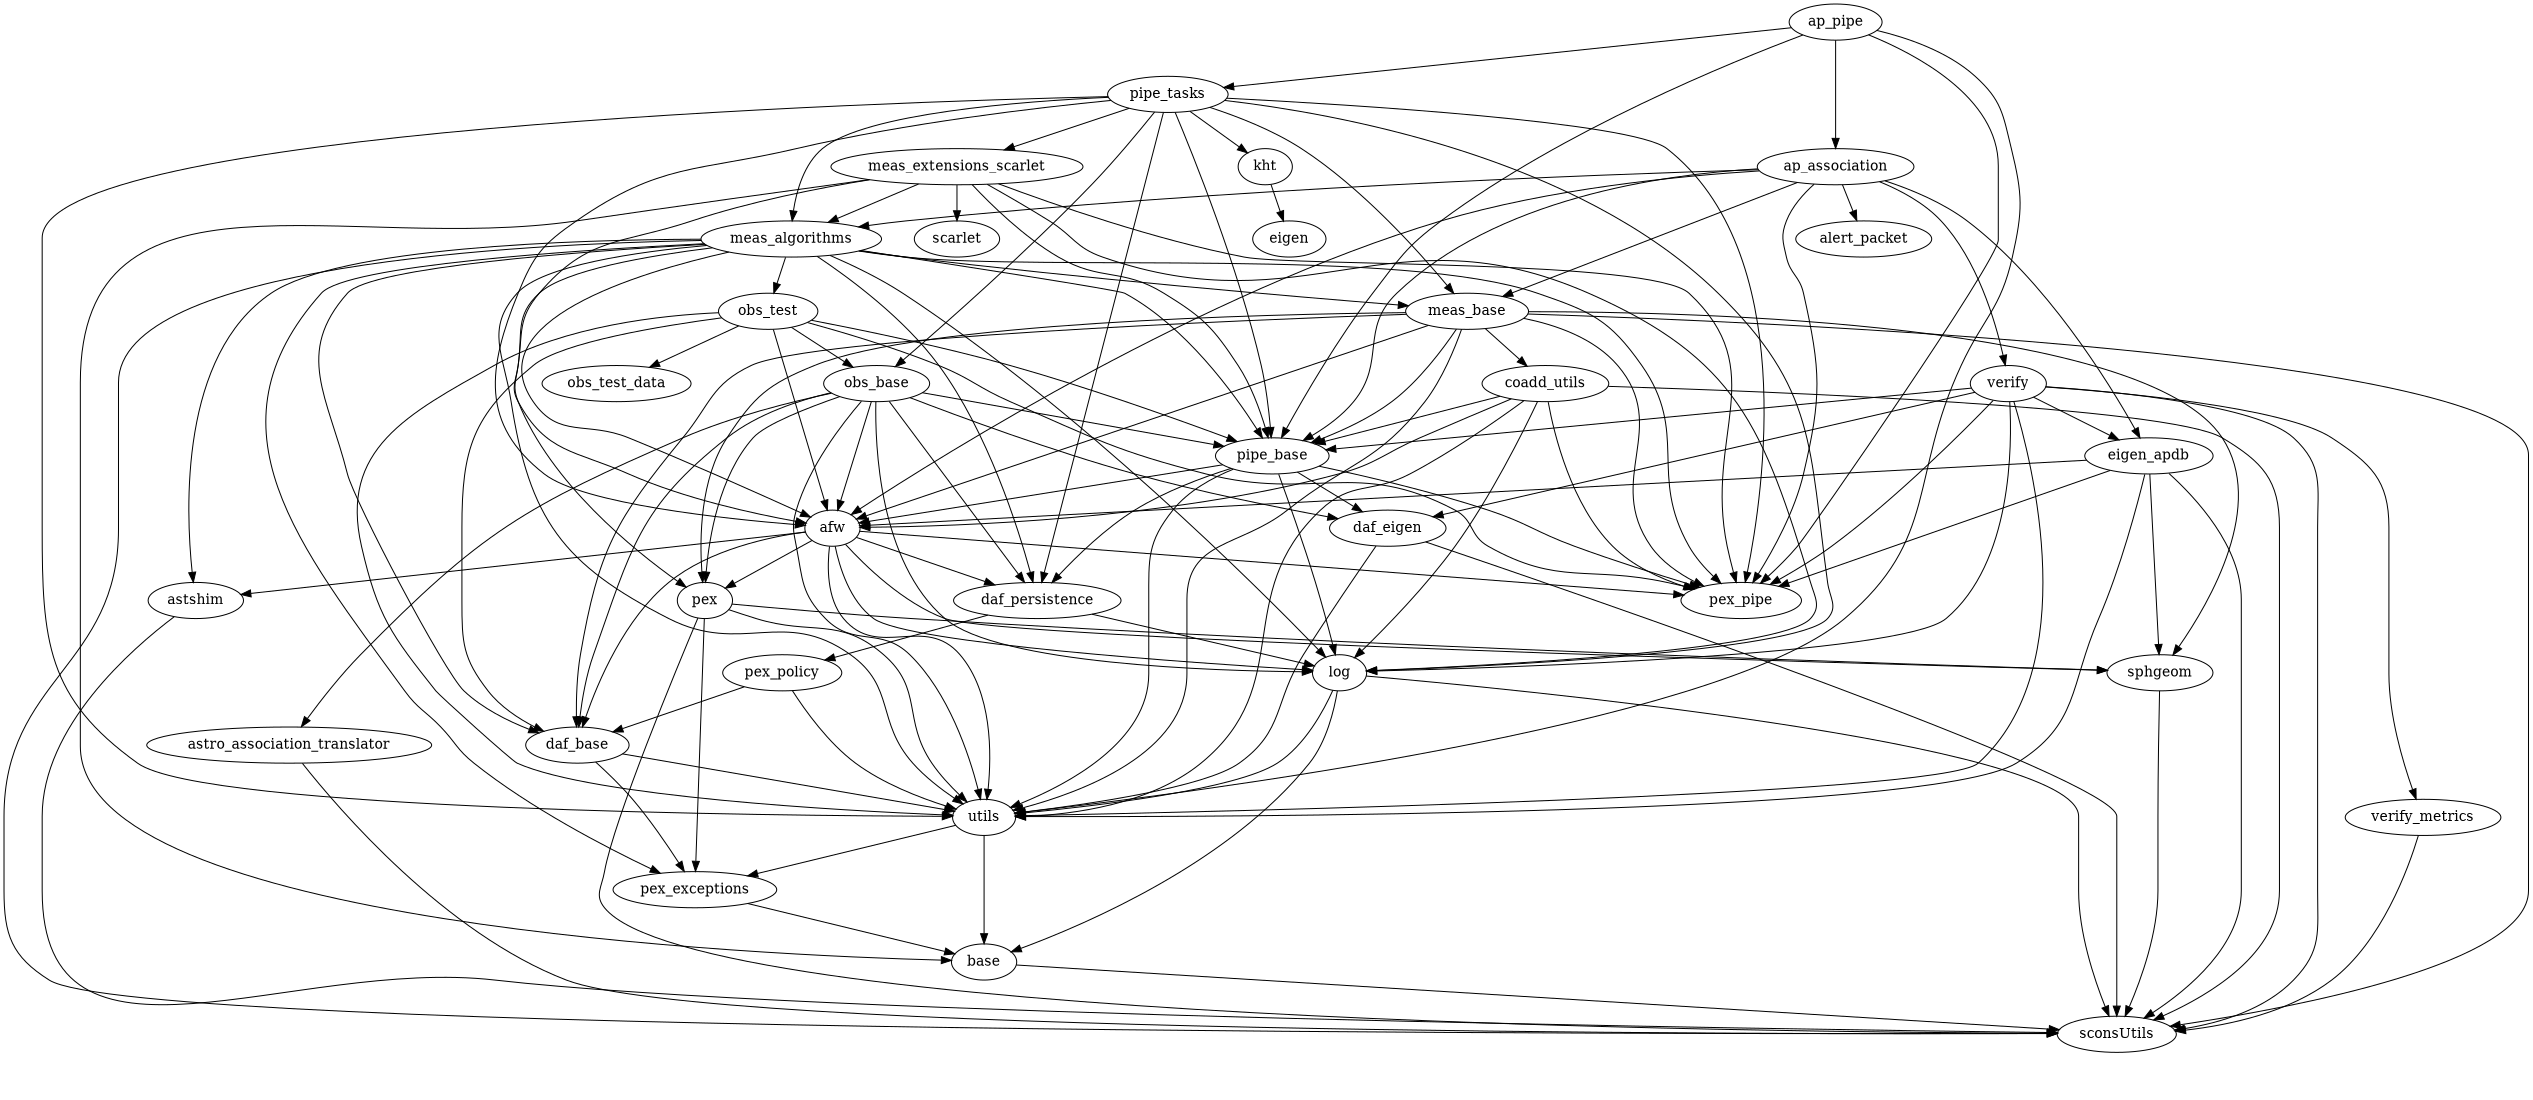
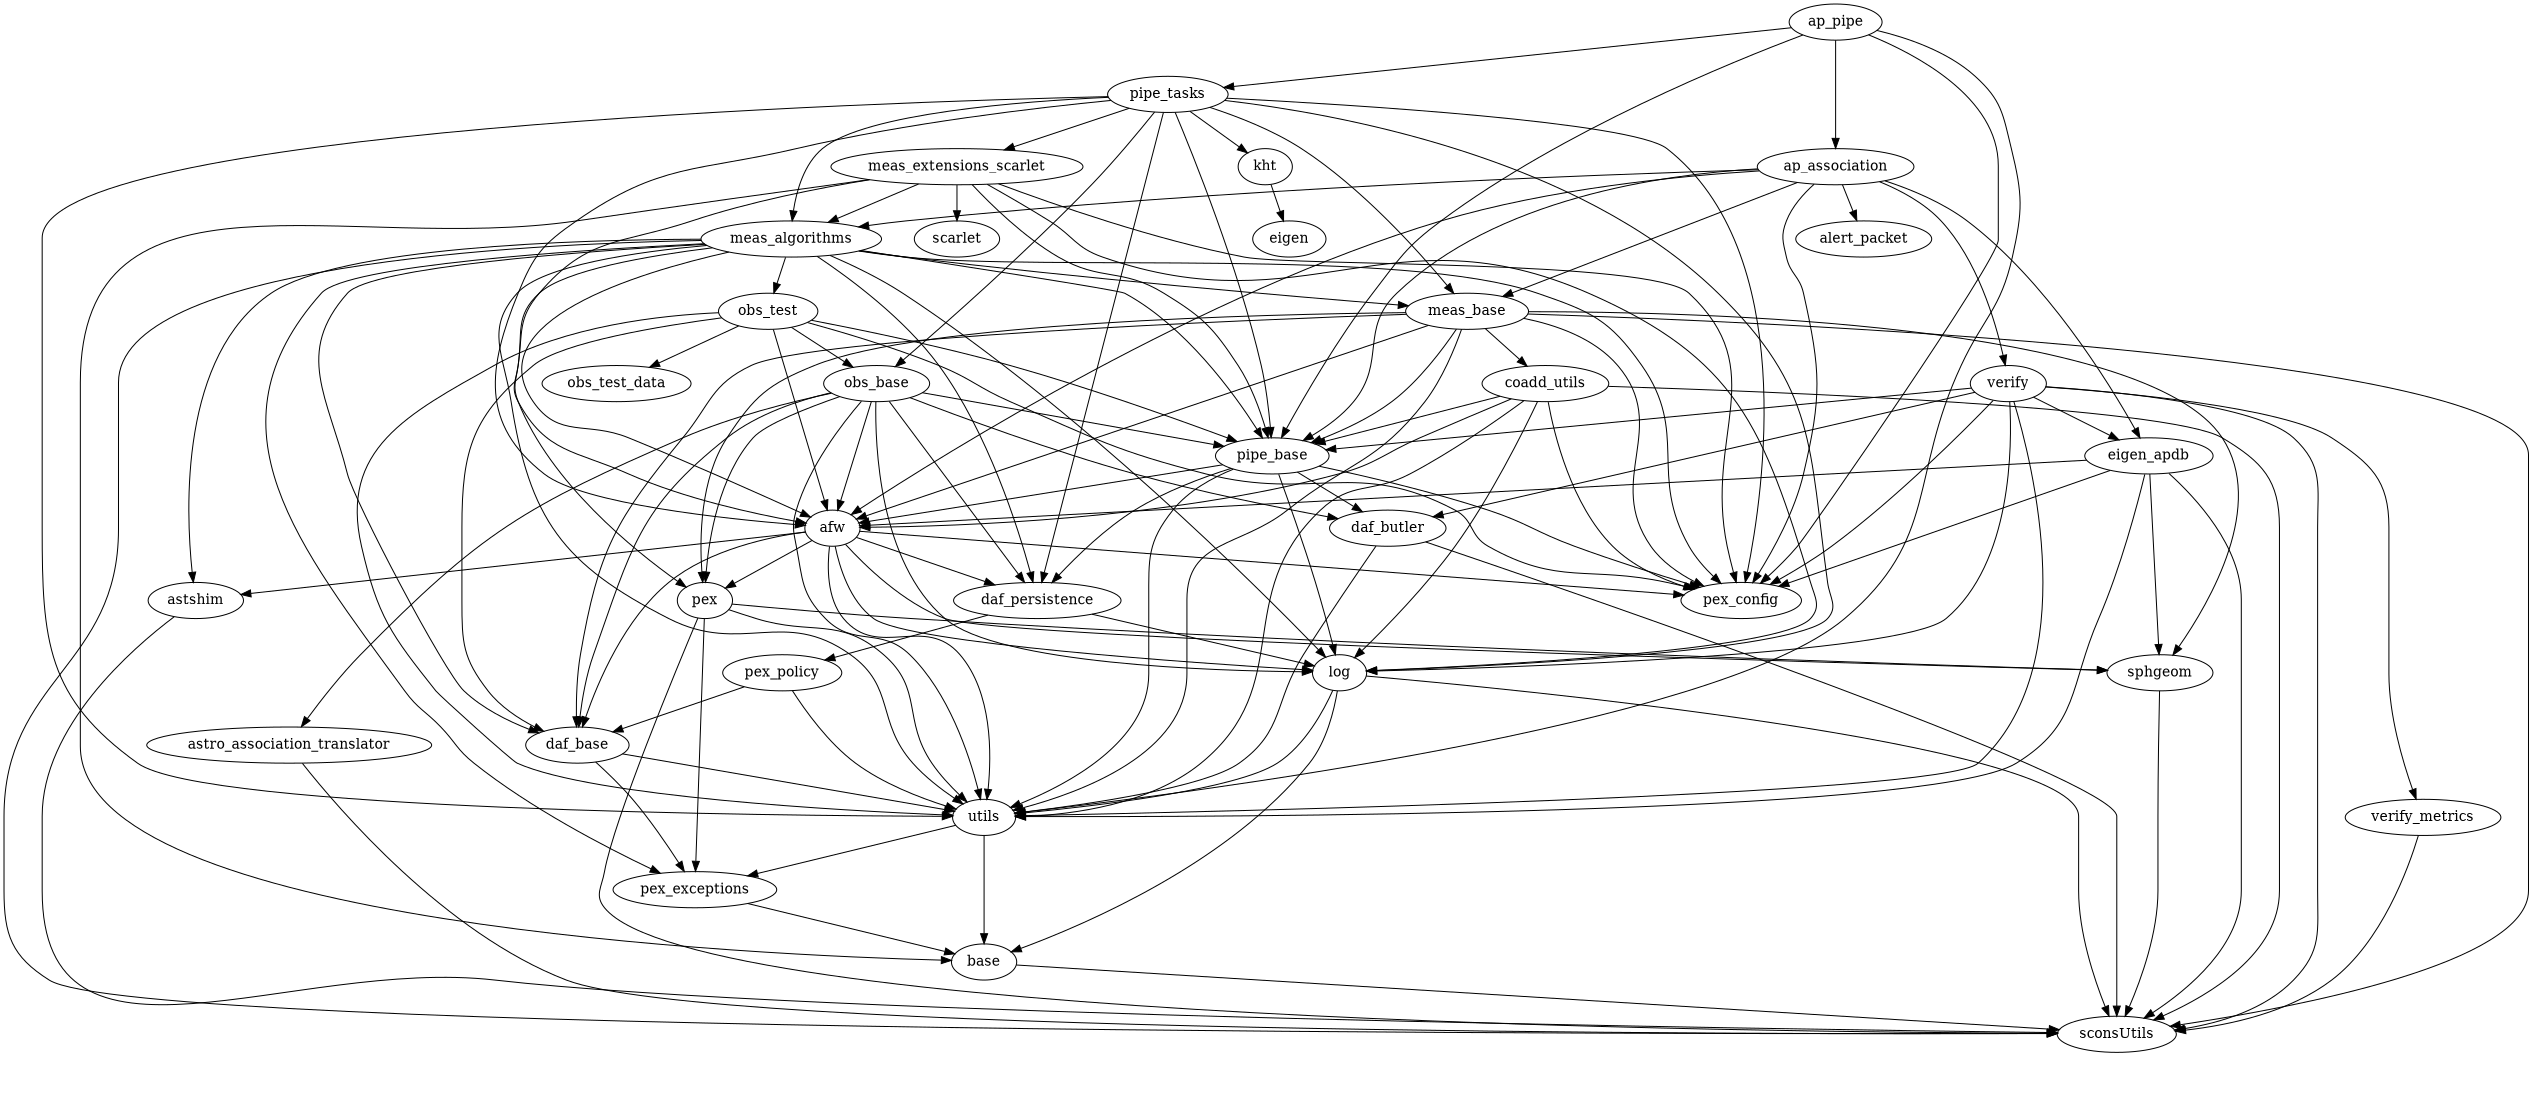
node "daf_eigen": label "daf_eigen" -> "daf_butler"
node "pex_pipe": label "pex_pipe" -> "pex_config"
